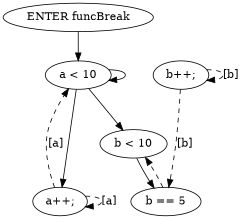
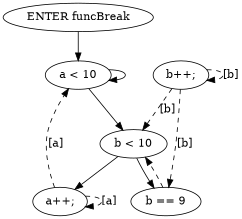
edge "b++;" -> "b < 10": added, label "[b]"
edge "a < 10" -> "a++;": now "b < 10" -> "a++;"
node "b == 5": label "b == 5" -> "b == 9"
